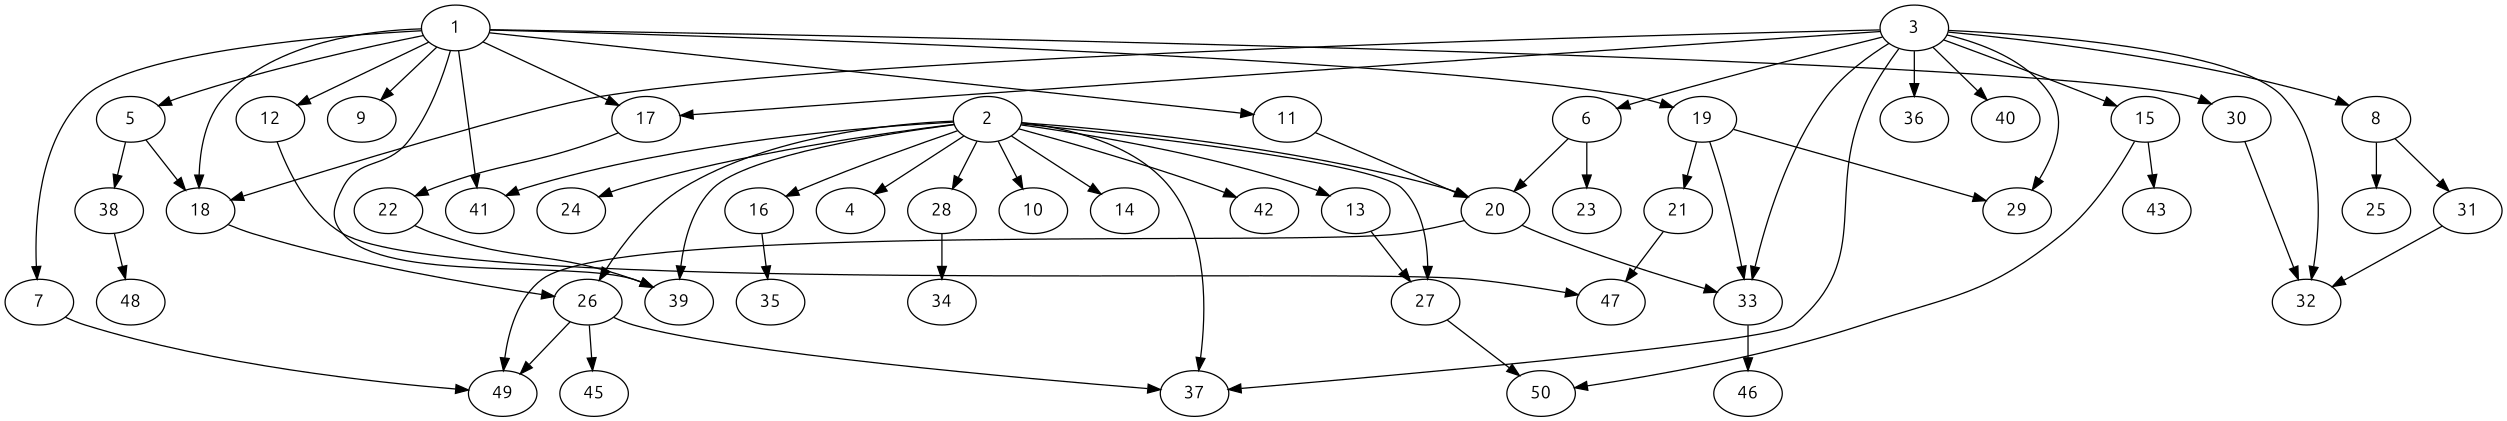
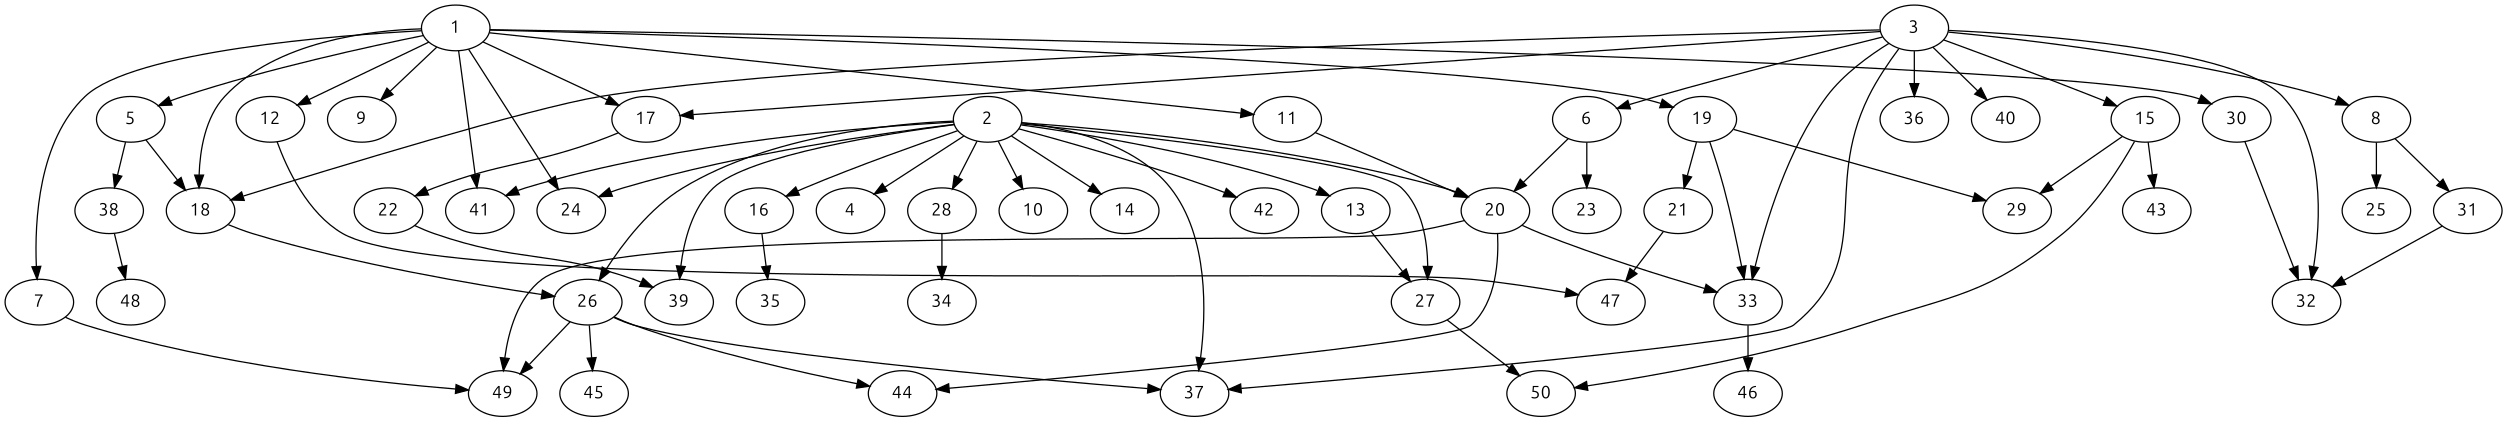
edge "3" -> "29": now "15" -> "29"
edge "1" -> "39": now "1" -> "24"
node "44": added
